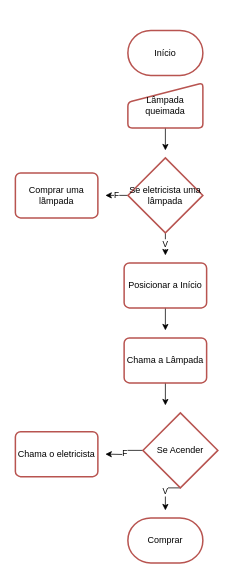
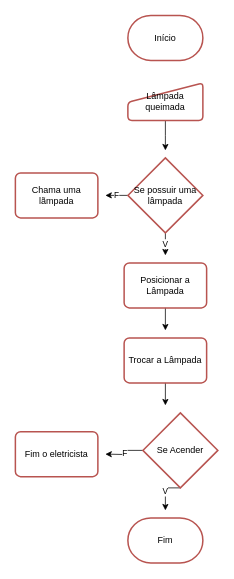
node "Início": moved (165, 53) -> (165, 38)
node "Lâmpada queimada": size 75x45 -> 75x38
node "Comprar uma lãmpada": label "Comprar uma lãmpada" -> "Chama uma lãmpada"
node "Se eletricista uma lâmpada": label "Se eletricista uma lâmpada" -> "Se possuir uma lâmpada"
node "Posicionar a Início": label "Posicionar a Início" -> "Posicionar a Lâmpada"
node "Chama a Lâmpada": label "Chama a Lâmpada" -> "Trocar a Lâmpada"
node "Chama o eletricista": label "Chama o eletricista" -> "Fim o eletricista"
node "Comprar": label "Comprar" -> "Fim"
